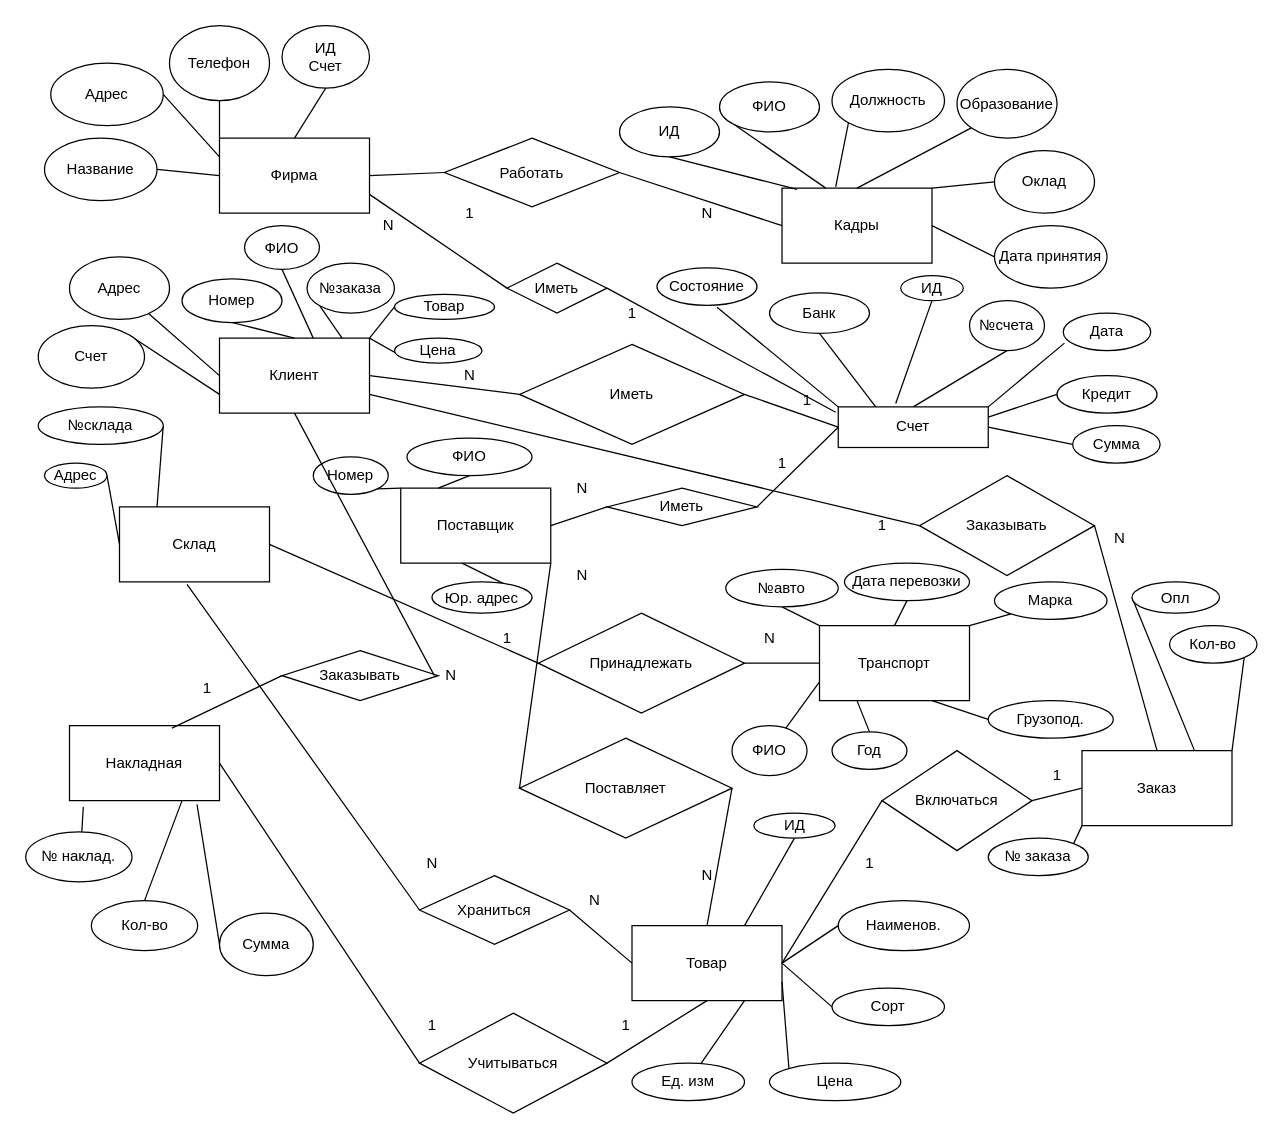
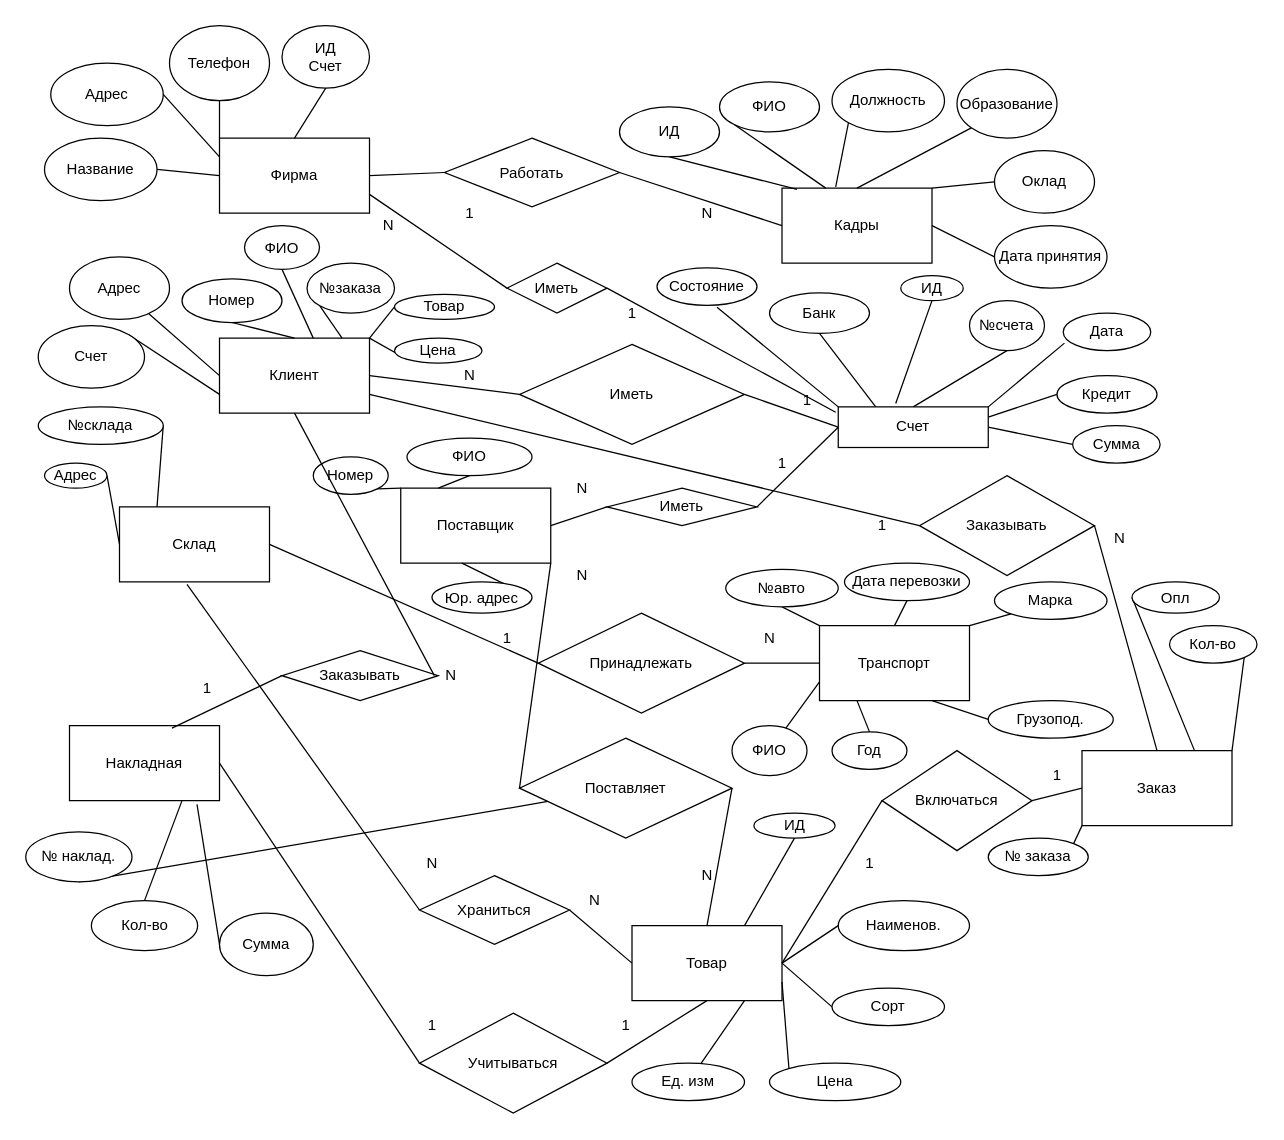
edge "Накладная" -- "№ наклад.": now "Поставляет" -- "№ наклад."
